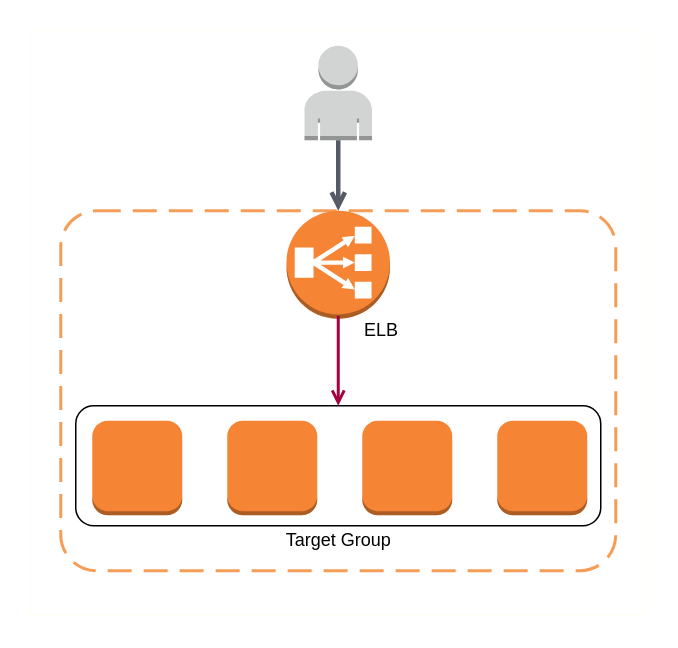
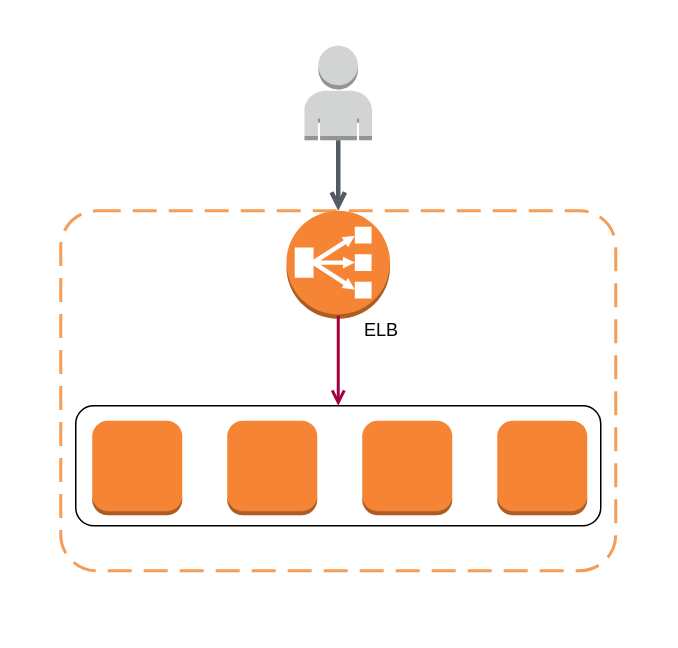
node "Target Group": removed
